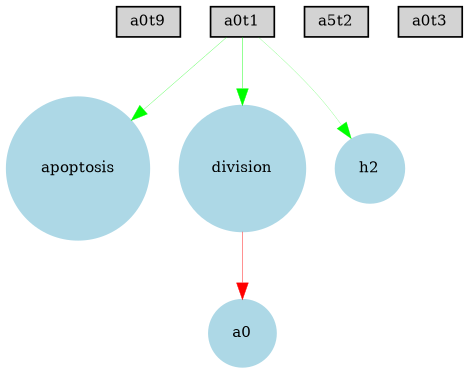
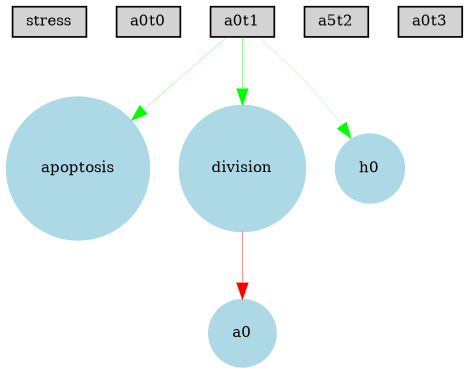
node "stress": added
node "a0t9": label "a0t9" -> "a0t0"
node "h2": label "h2" -> "h0"
